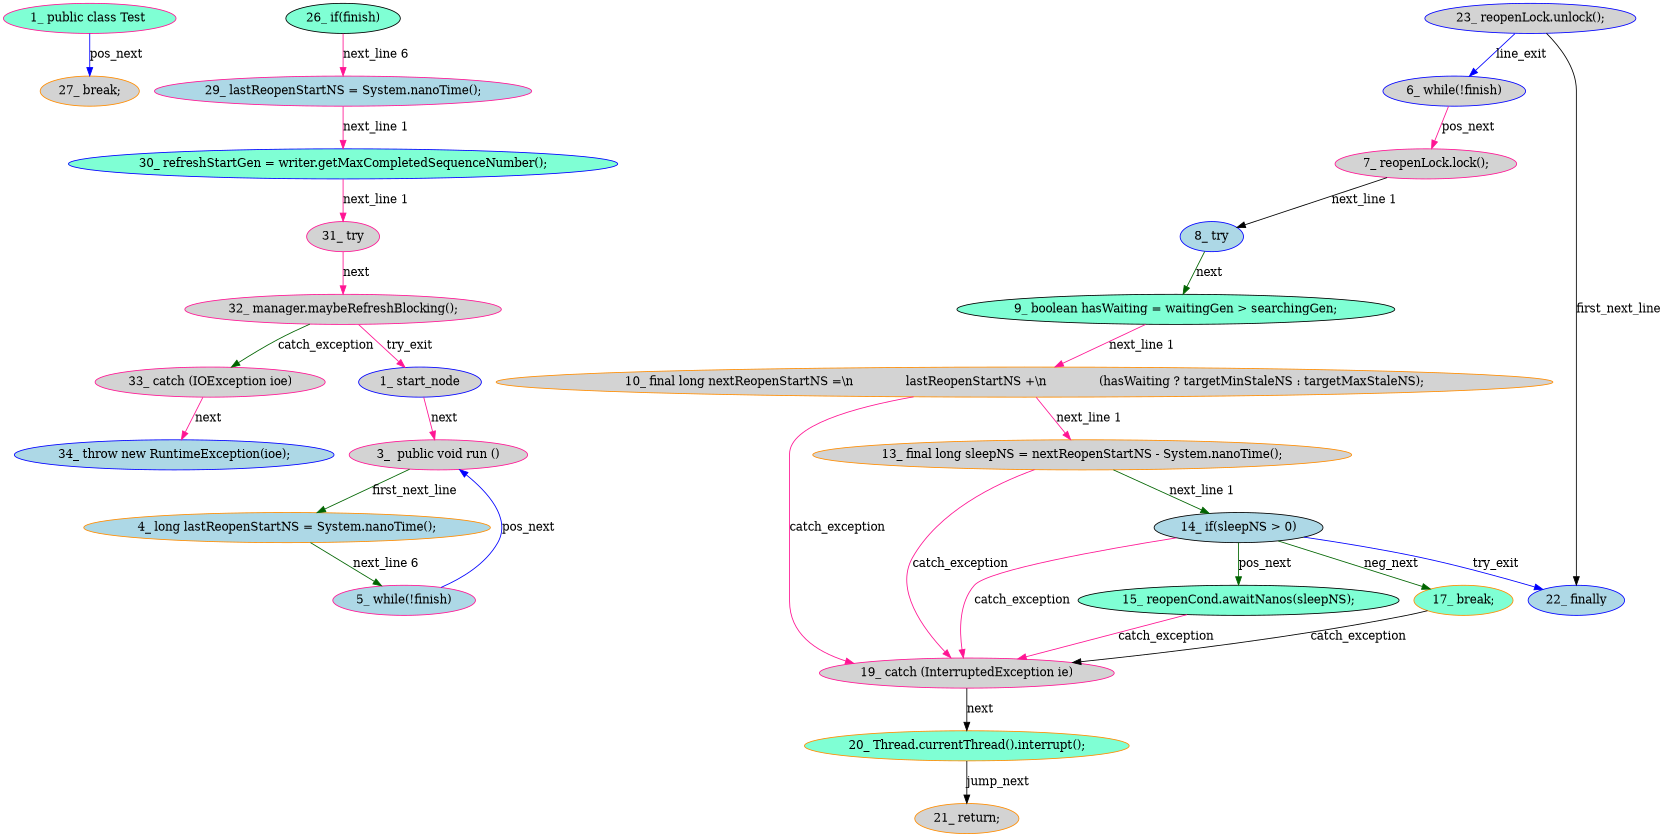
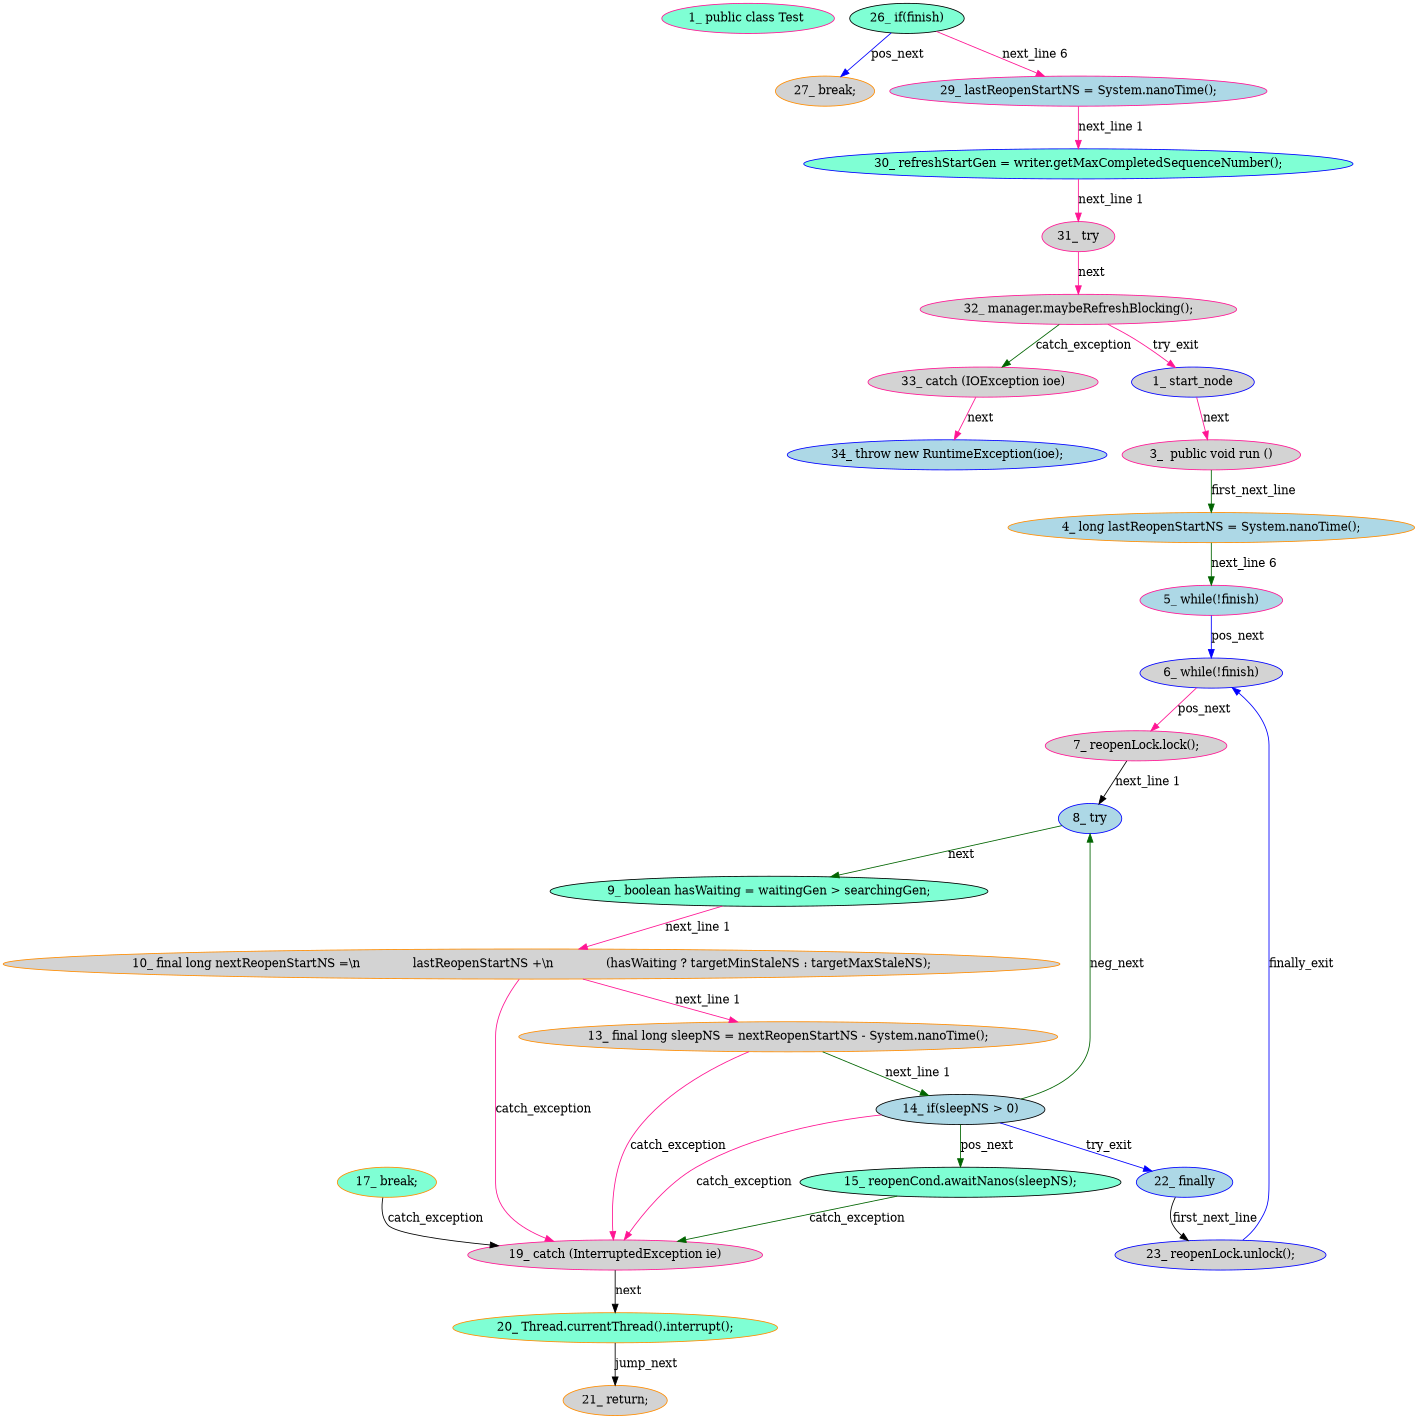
edge "1_ public class Test" -> "27_ break;": now "26_ if(finish)" -> "27_ break;"
edge "23_ reopenLock.unlock();" -> "6_ while(!finish)": label "line_exit" -> "finally_exit"
edge "23_ reopenLock.unlock();" -> "22_ finally": reversed
edge "5_ while(!finish)" -> "3_  public void run ()": now "5_ while(!finish)" -> "6_ while(!finish)"
edge "14_ if(sleepNS > 0)" -> "17_ break;": now "14_ if(sleepNS > 0)" -> "8_ try"
edge "15_ reopenCond.awaitNanos(sleepNS);" -> "19_ catch (InterruptedException ie)": color deeppink -> darkgreen
